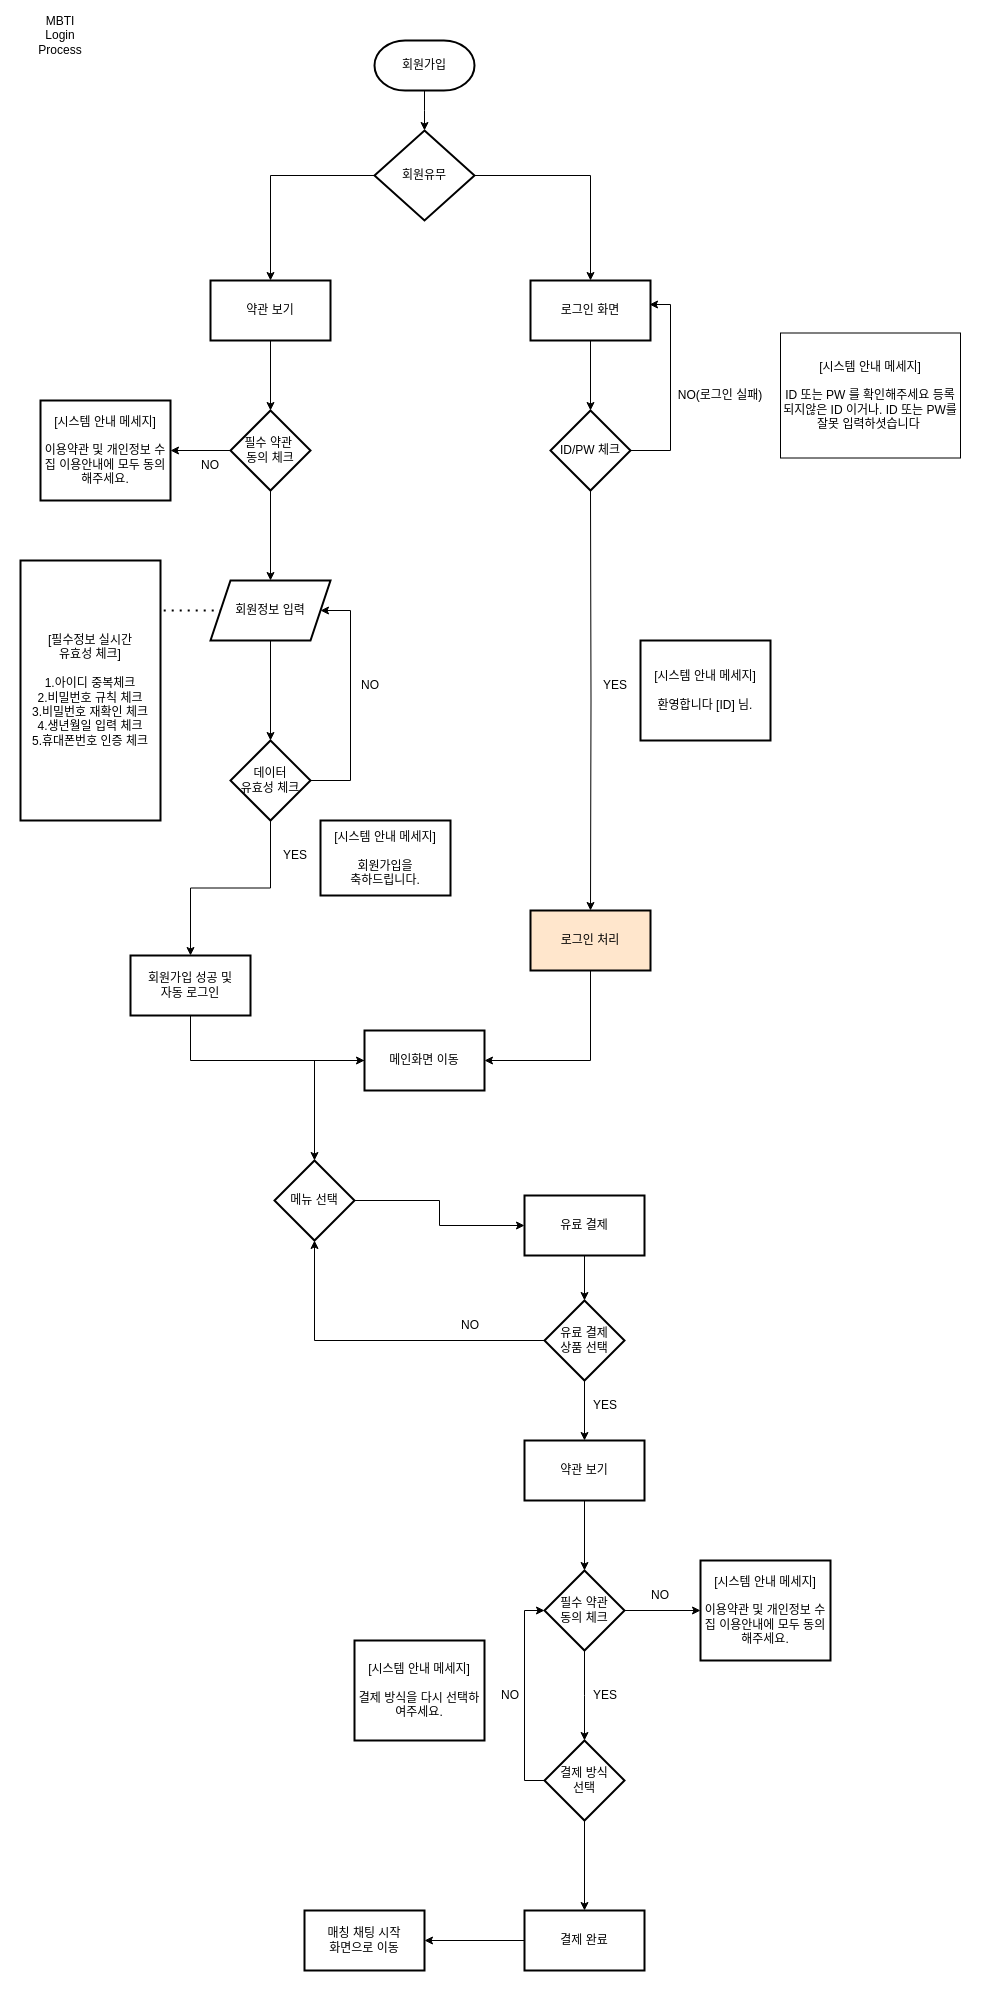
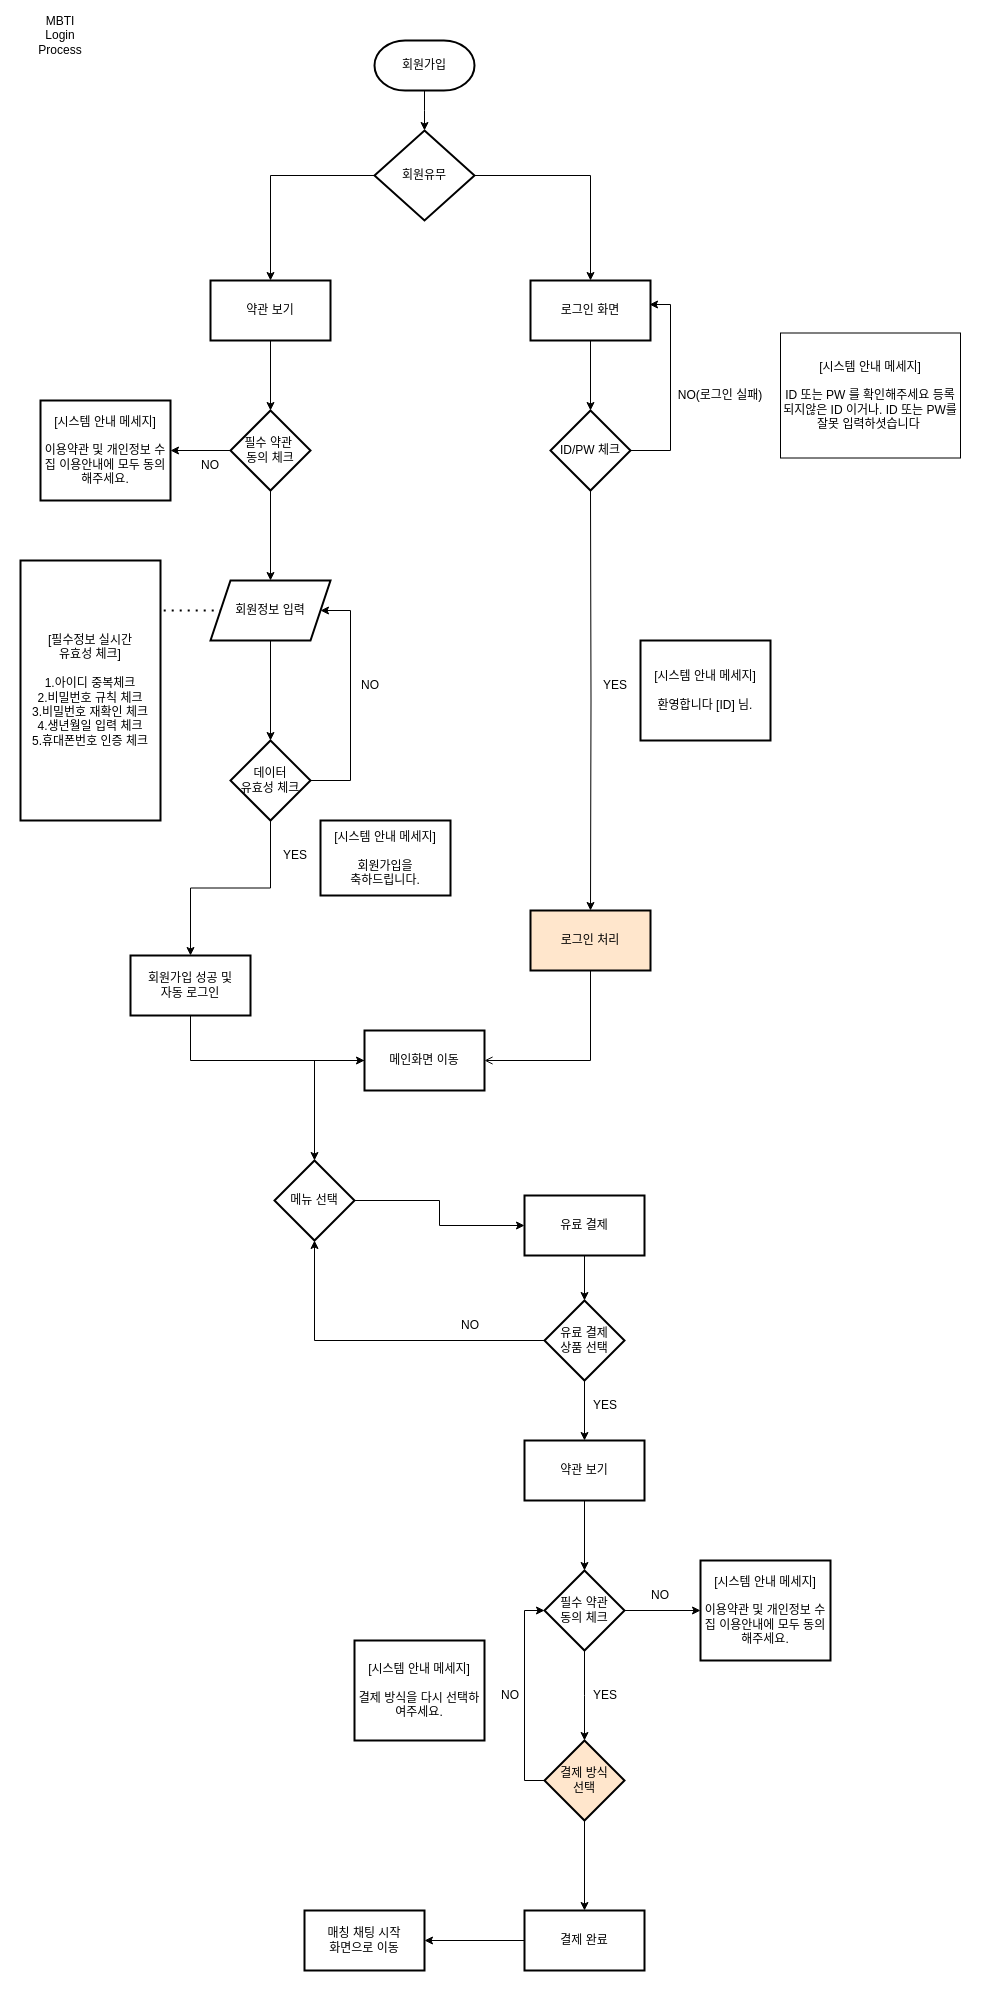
edge "로그인 처리" -> "메인화면 이동": arrowhead classic -> open
node "결제 방식 선택": fillcolor #ffffff -> #ffe6cc
